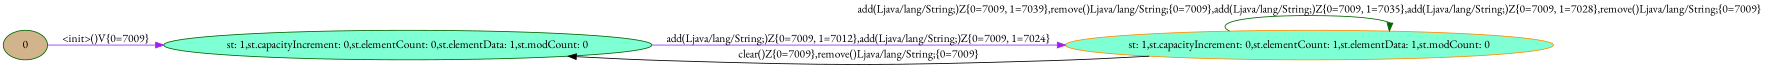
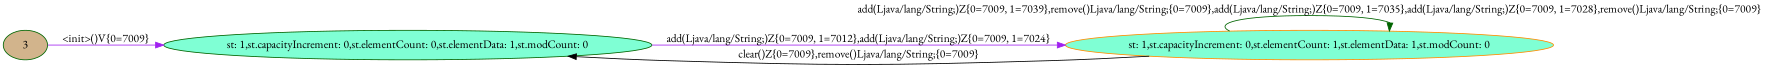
node "0": label "0" -> "3"
